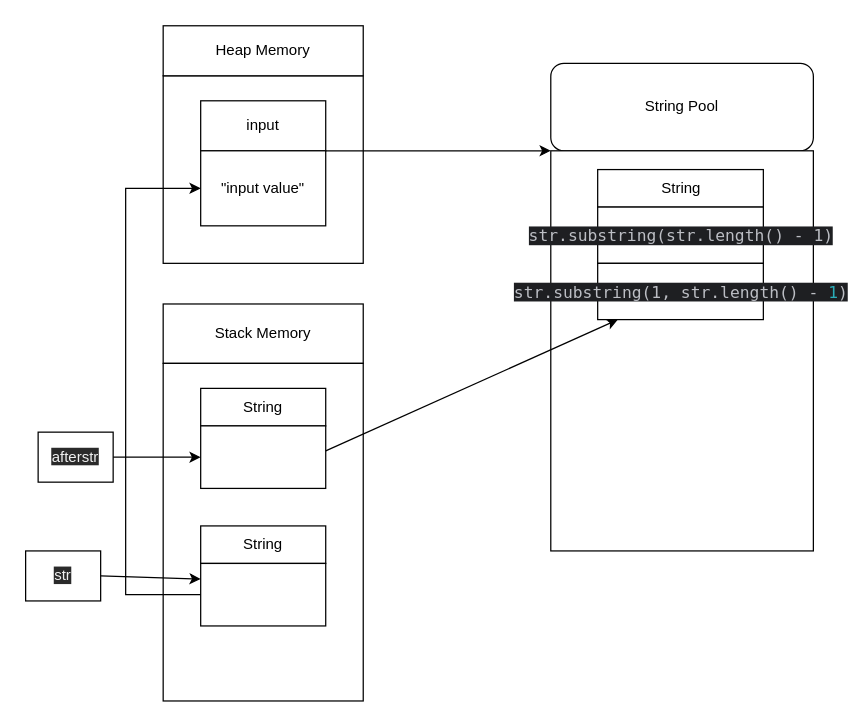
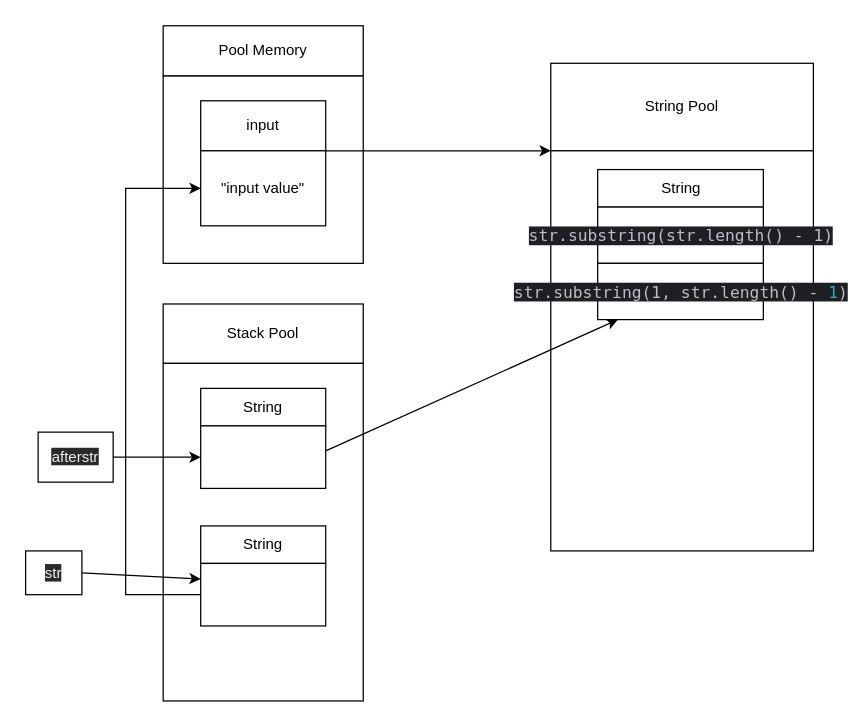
node "Heap Memory": label "Heap Memory" -> "Pool Memory"
node "String Pool": shape rounded rectangle -> rectangle
node "Stack Memory": label "Stack Memory" -> "Stack Pool"
node "str": size 75x50 -> 56x44
